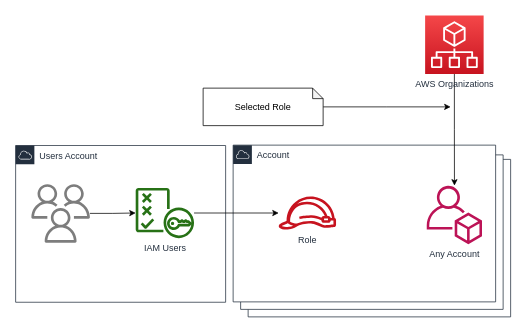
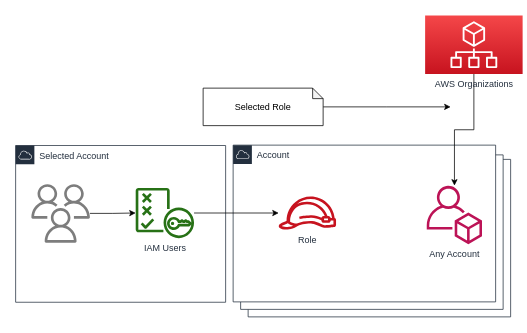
node "AWS Organizations": size 59x59 -> 98x59
node "Users Account": label "Users Account" -> "Selected Account"
